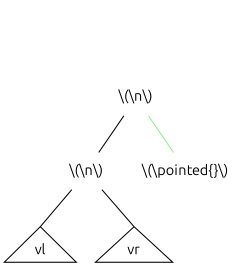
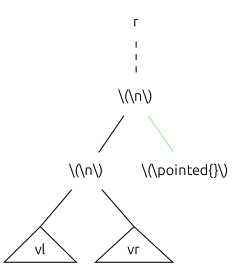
node "r": added
